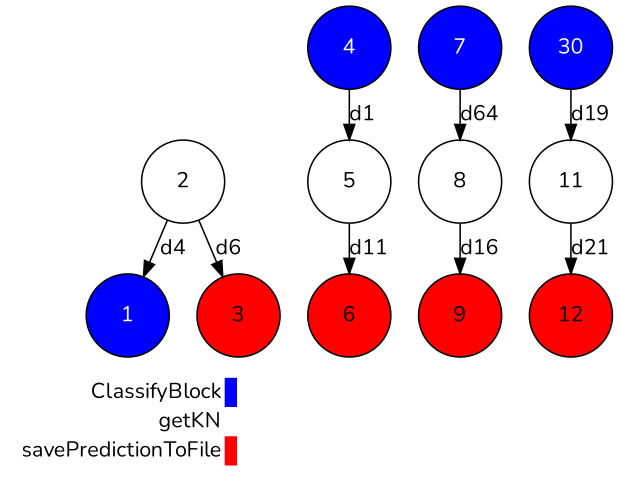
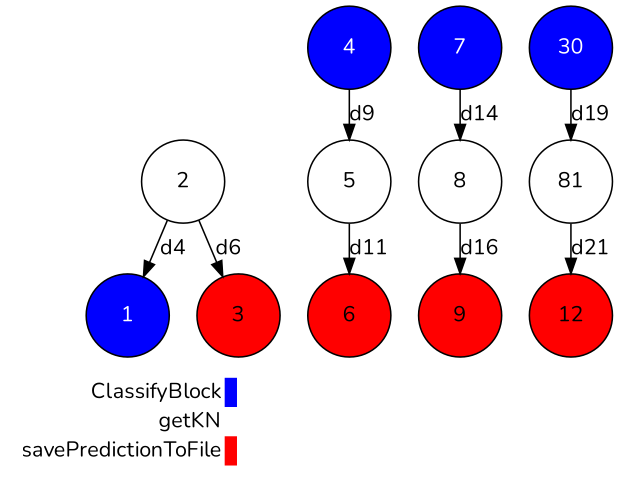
edge "4" -> "5": label "d1" -> "d9"
edge "7" -> "8": label "d64" -> "d14"
node "11": label "11" -> "81"
